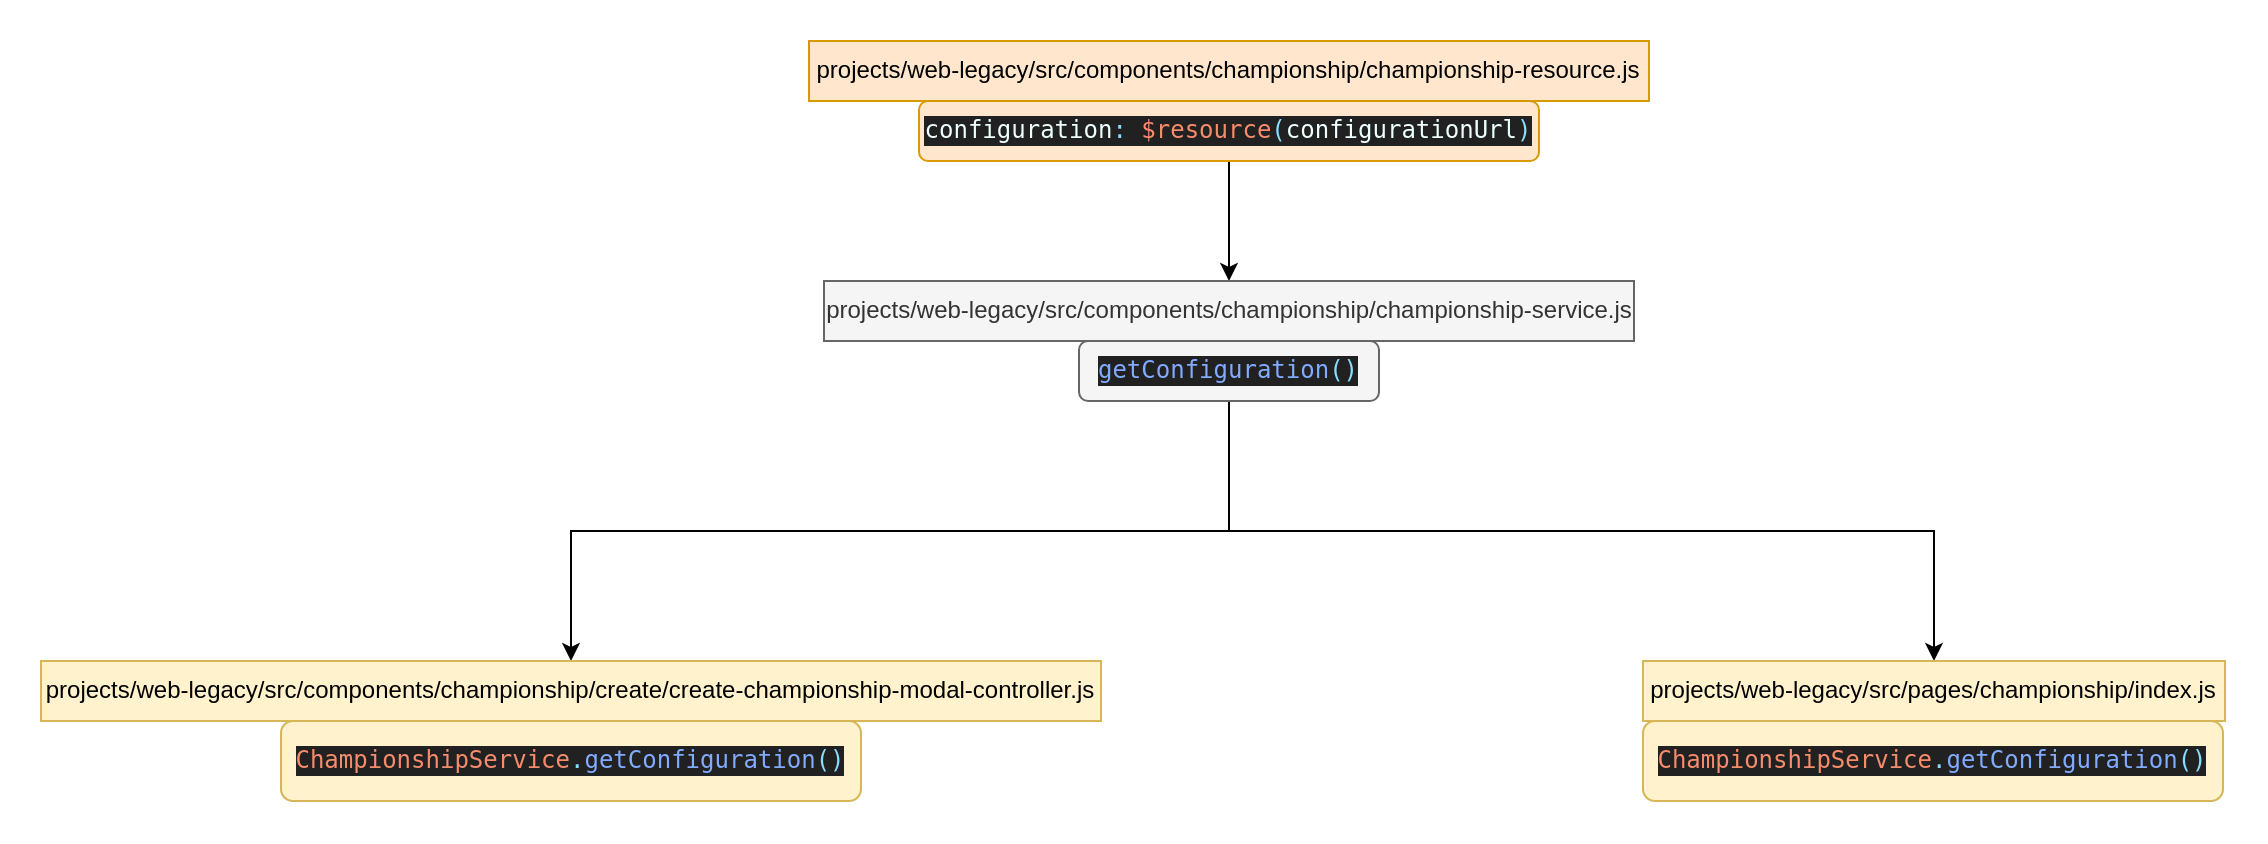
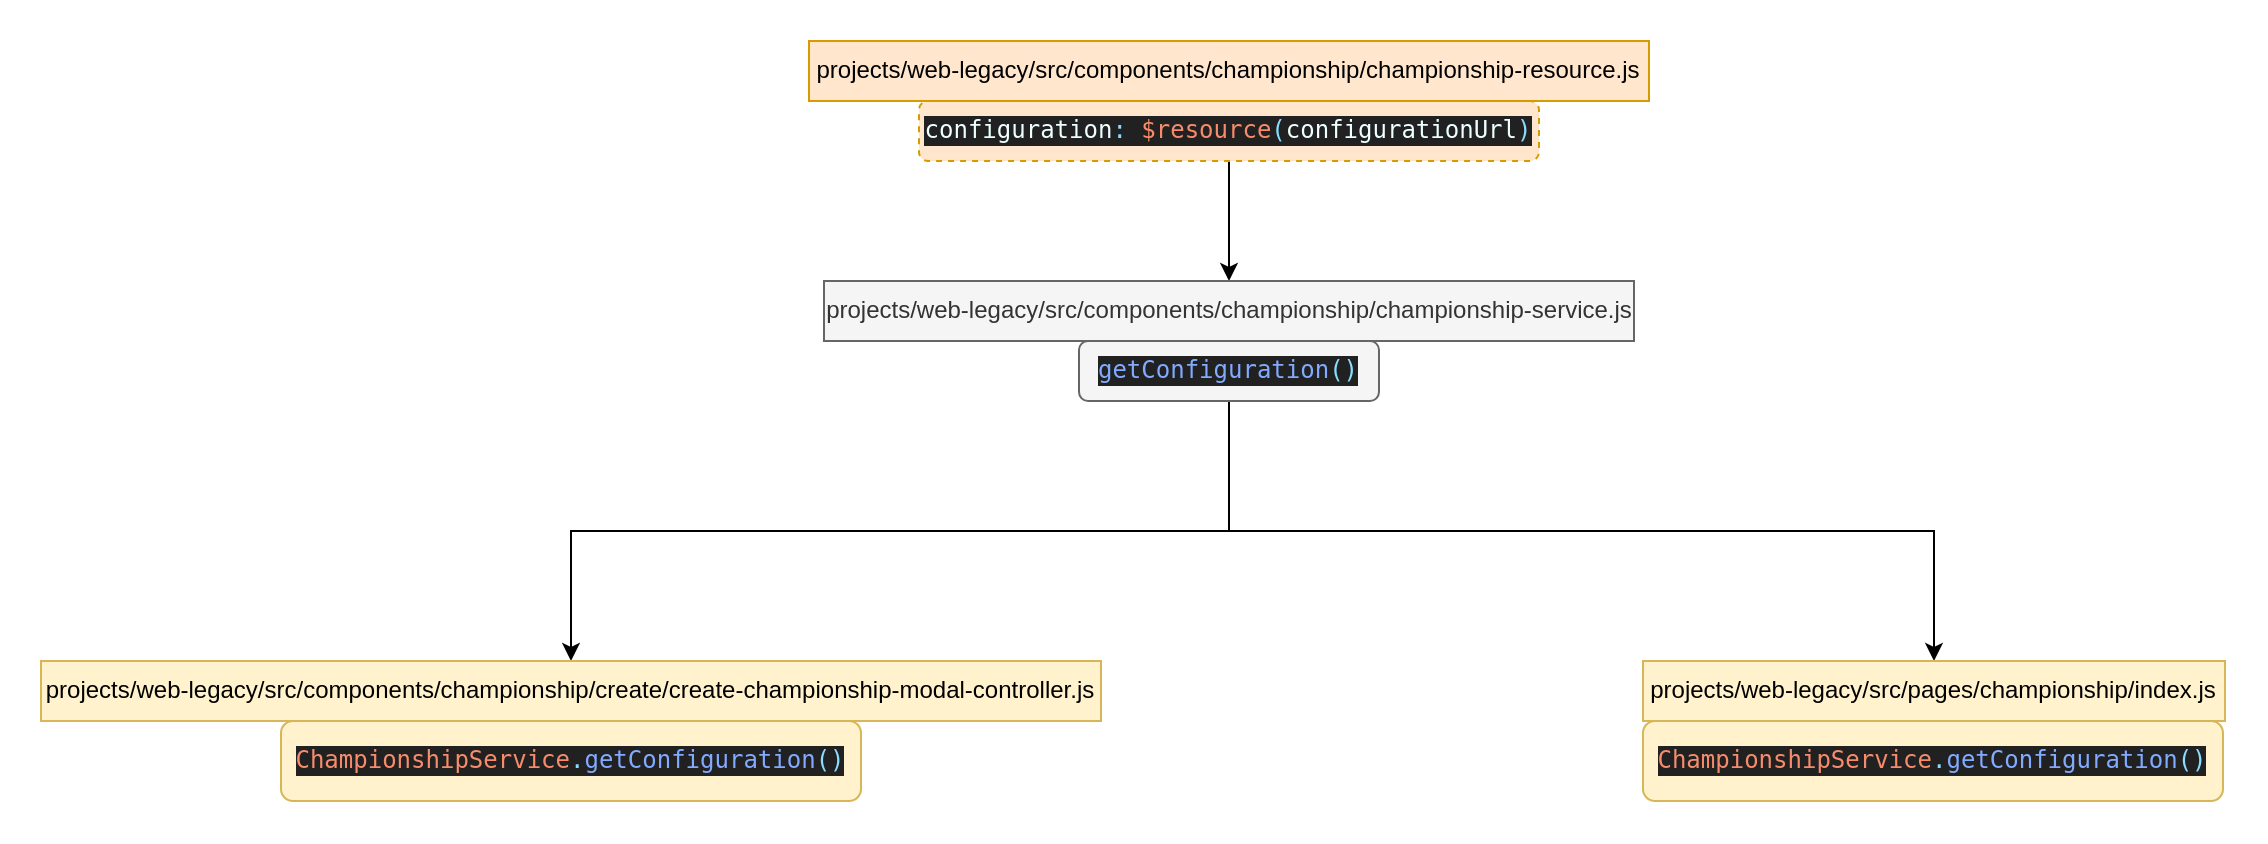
node "configuration: $resource(configurationUrl)": style solid -> dashed
